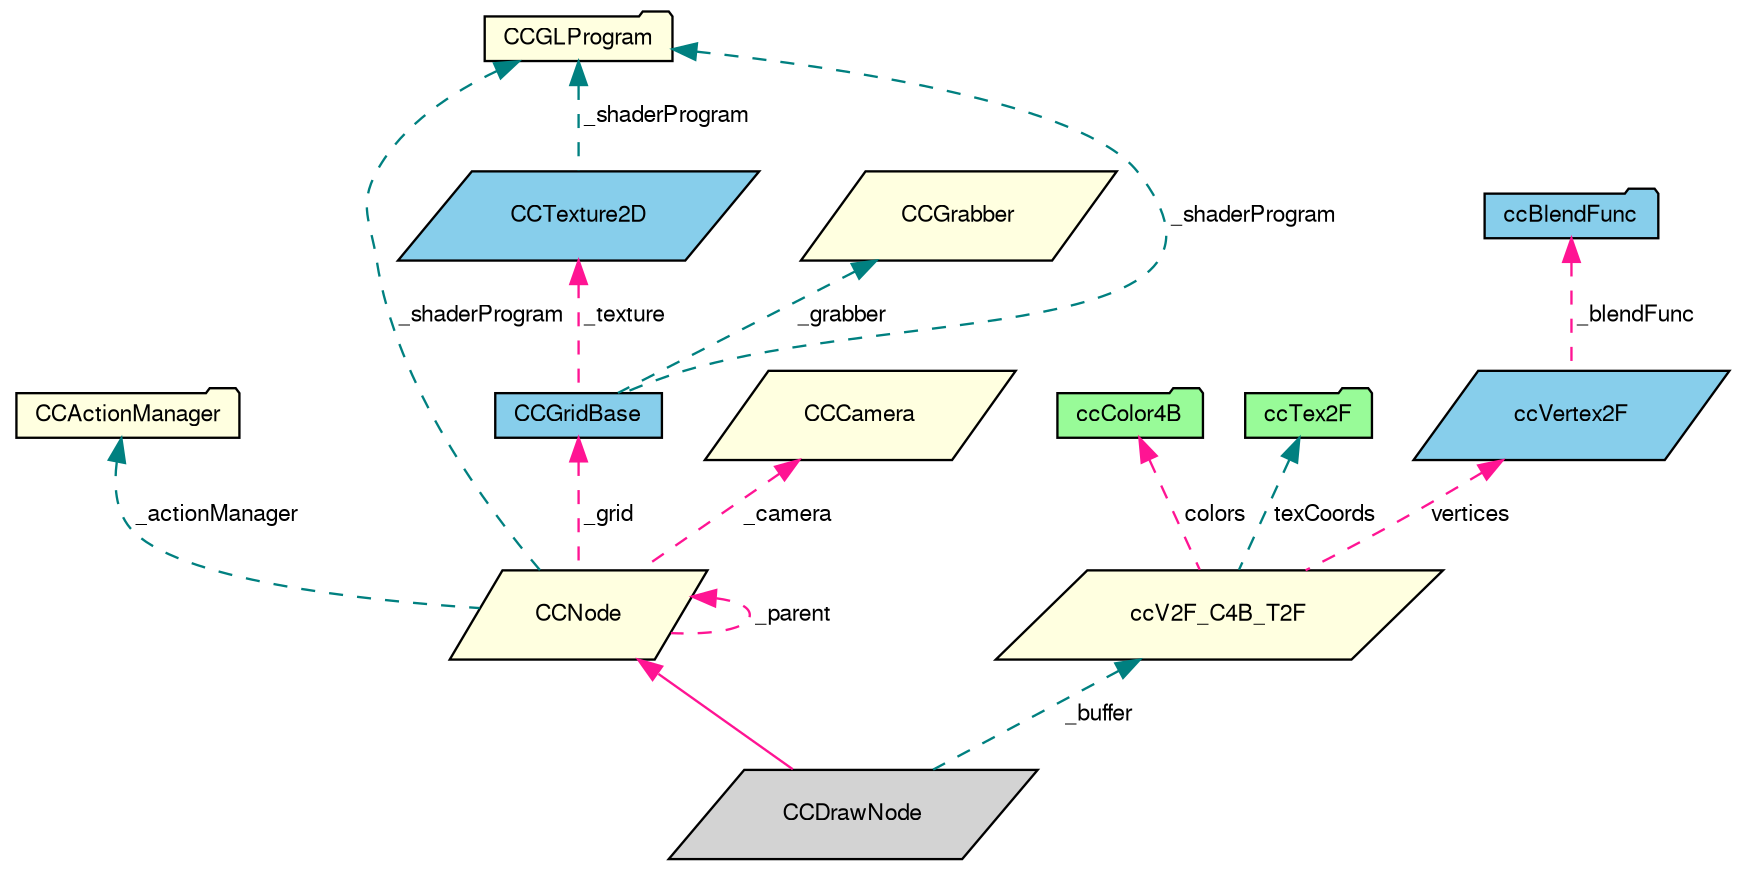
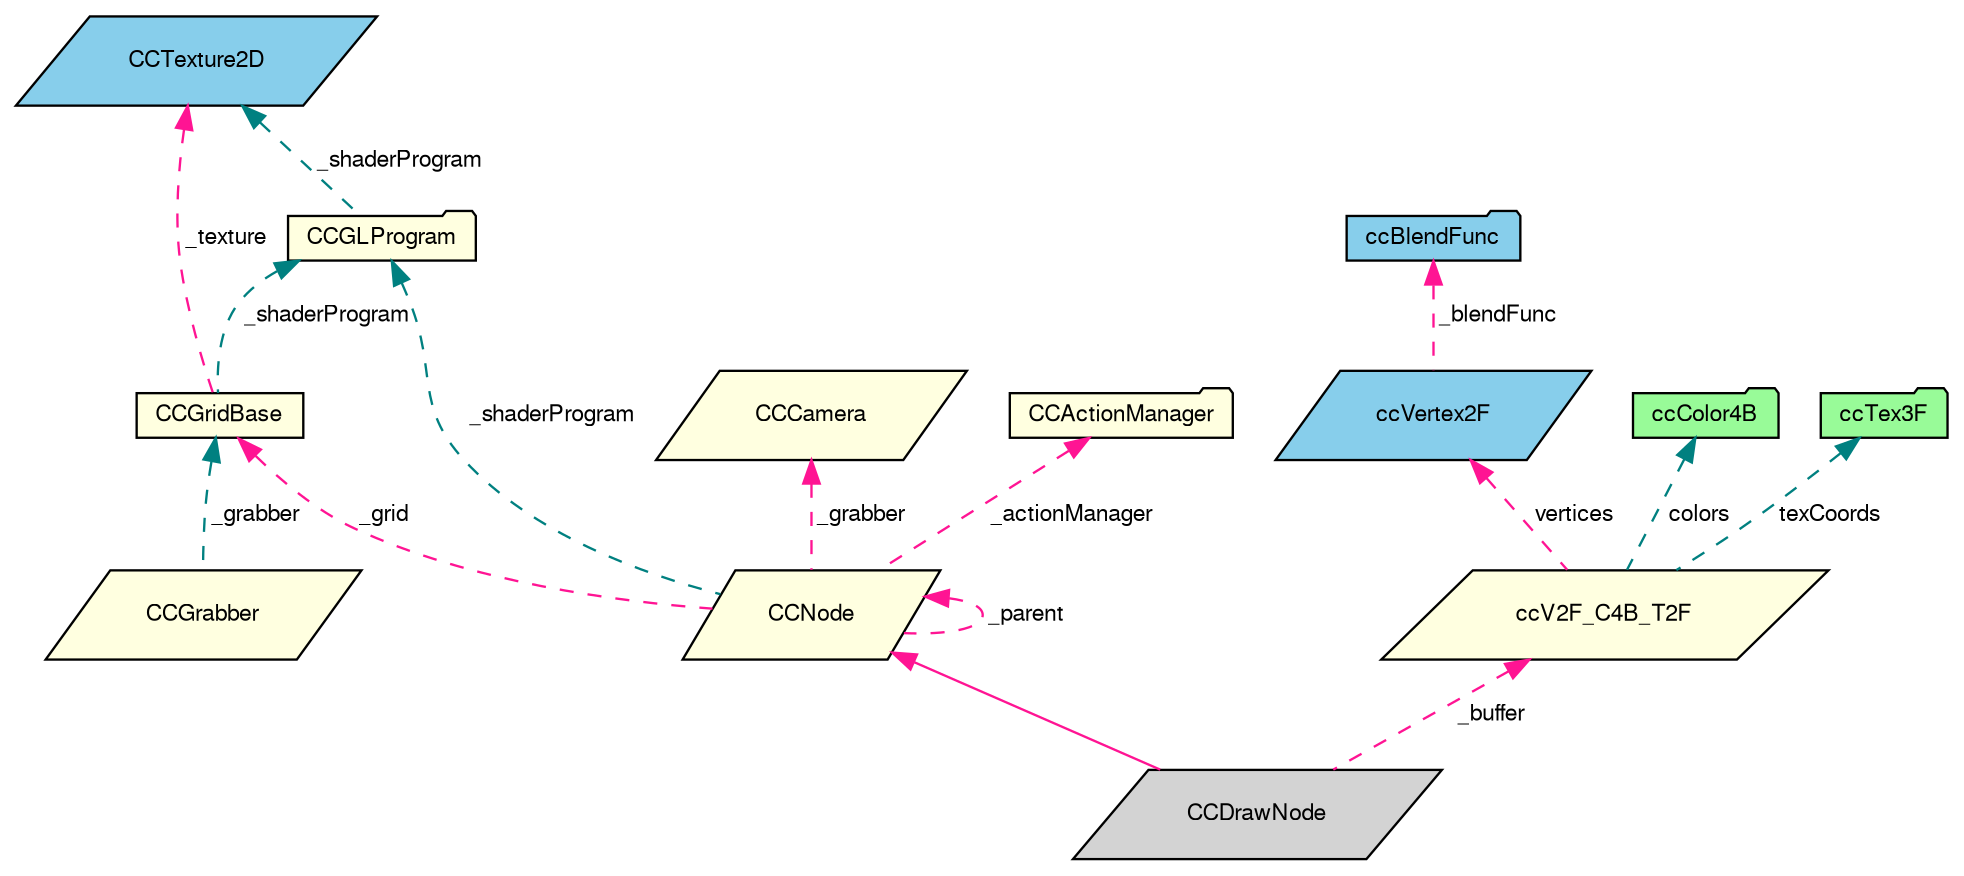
edge "CCTexture2D" -> "CCGLProgram": reversed
edge "CCGridBase" -> "CCGrabber": reversed
node "CCGridBase": fillcolor skyblue -> lightyellow
node "ccTex2F": label "ccTex2F" -> "ccTex3F"
edge "CCNode" -> "CCCamera": label " _camera" -> " _grabber"
edge "ccV2F_C4B_T2F" -> "ccColor4B": color deeppink -> teal
edge "CCNode" -> "CCActionManager": color teal -> deeppink
edge "CCDrawNode" -> "ccV2F_C4B_T2F": color teal -> deeppink
